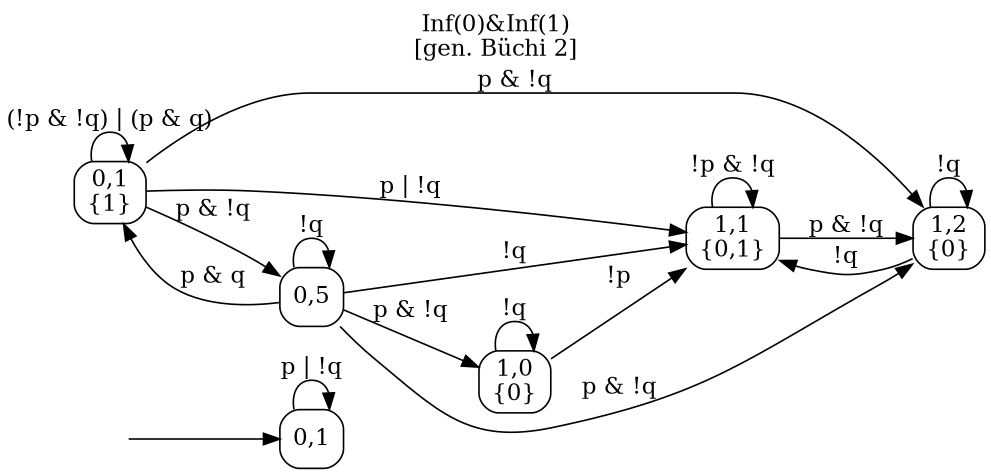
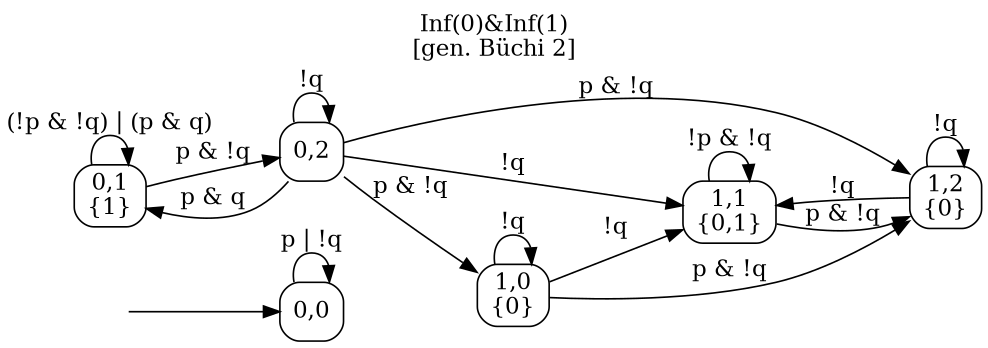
edge "0,1 {1}" -> "1,2 {0}": now "1,0 {0}" -> "1,2 {0}"
edge "0,1 {1}" -> "1,1 {0,1}": removed, label "p | !q"
edge "1,0 {0}" -> "1,1 {0,1}": label "!p" -> "!q"
node "0,5": label "0,5" -> "0,2"
node "0,1": label "0,1" -> "0,0"
